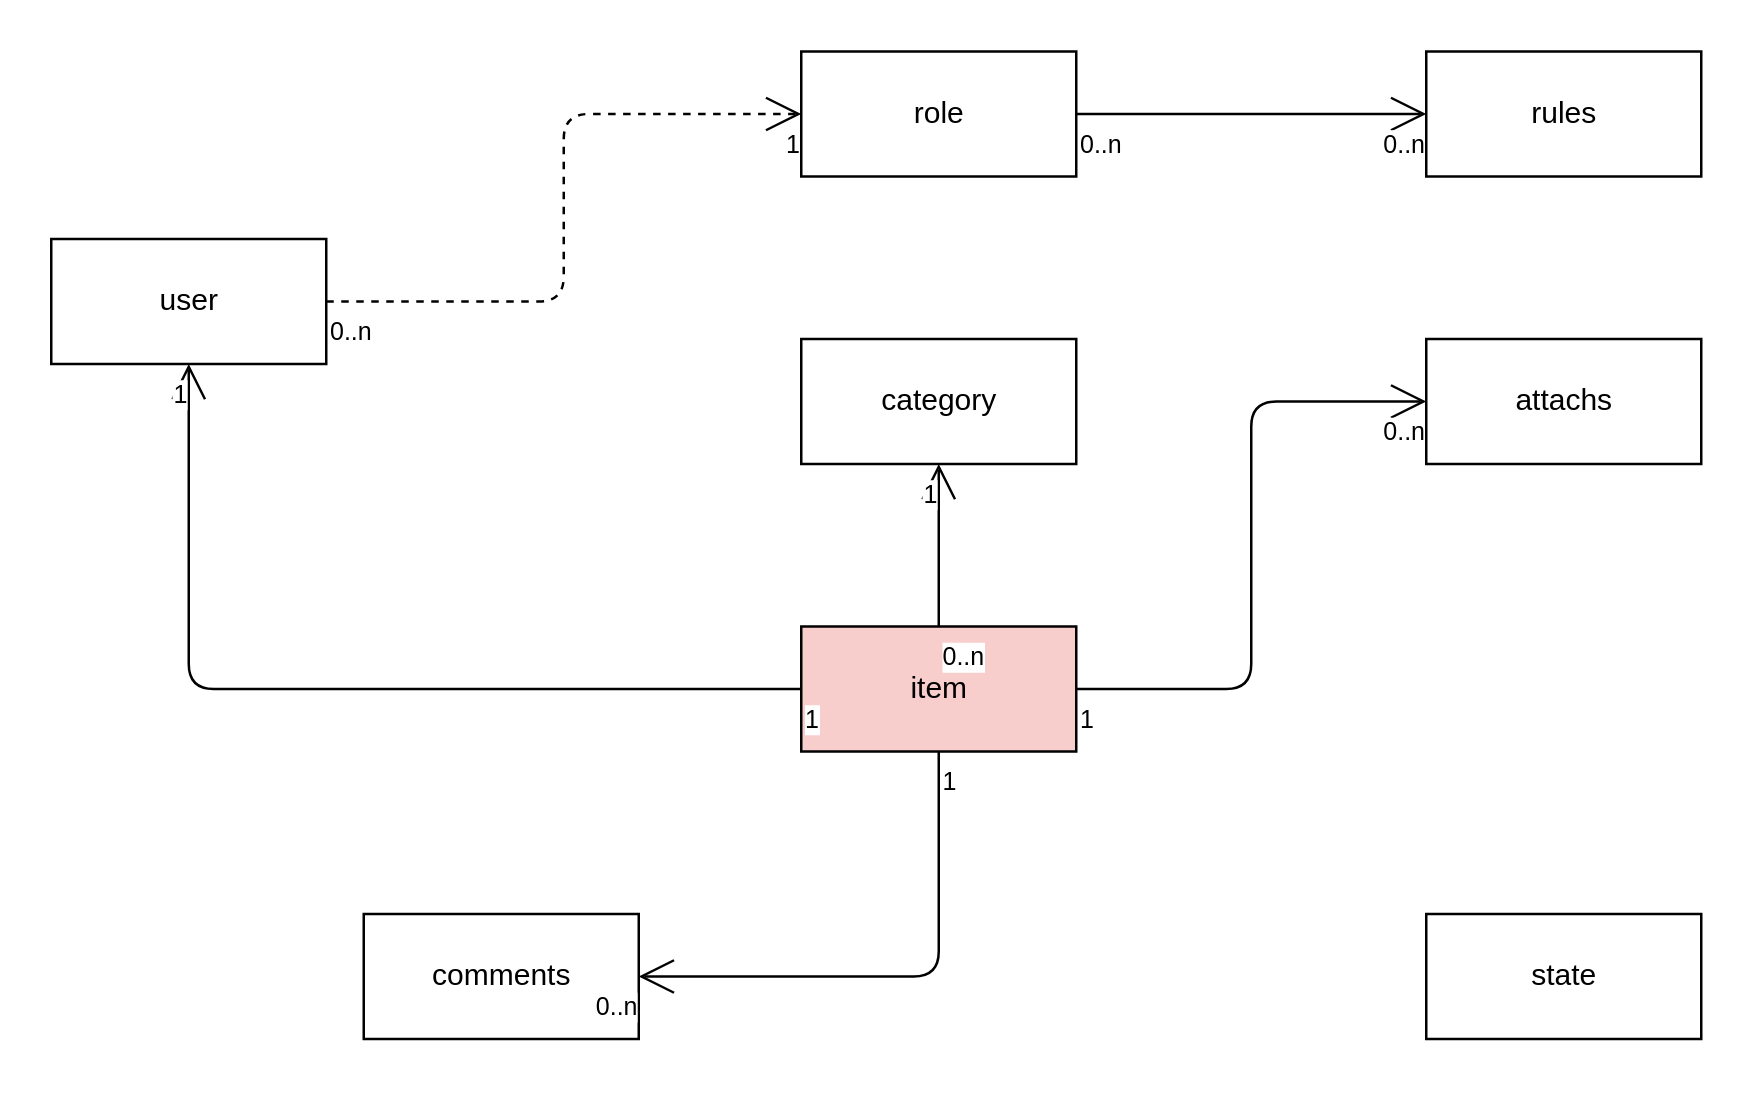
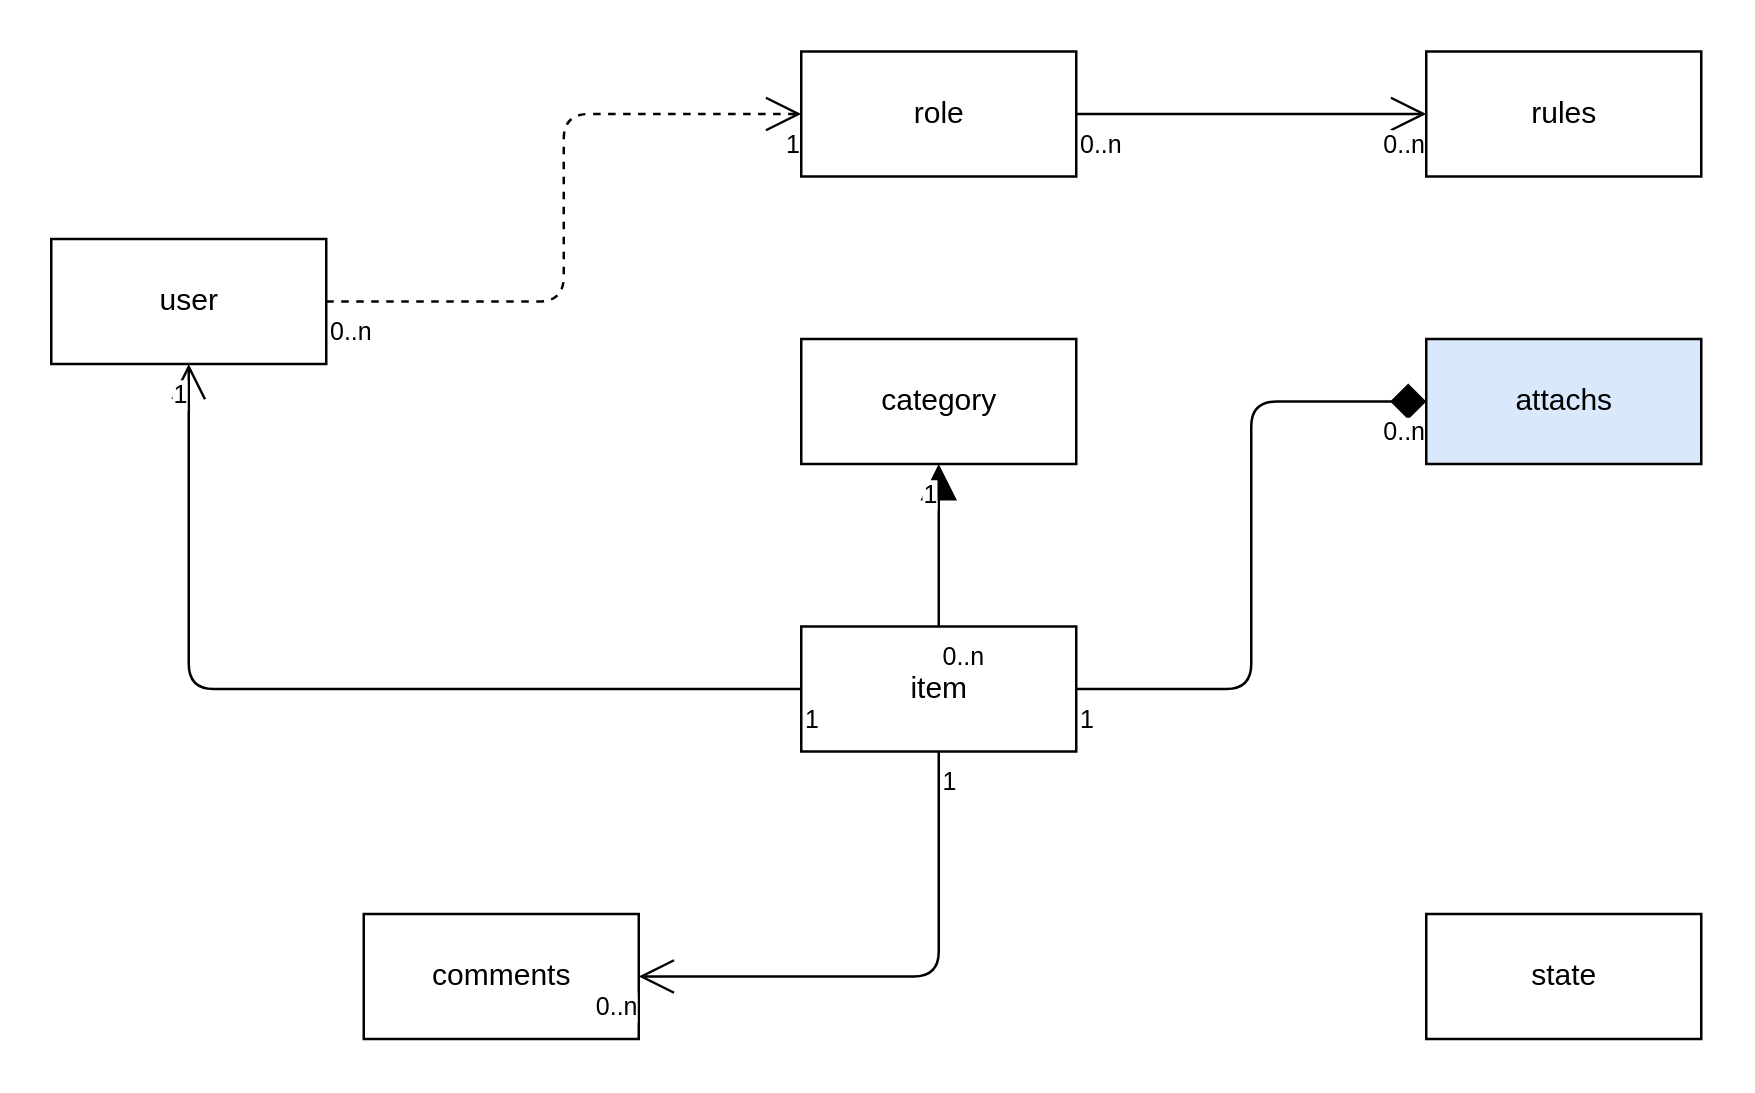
edge "item" -> "attachs": arrowhead open -> diamond
node "attachs": fillcolor #ffffff -> #dae8fc
edge "item" -> "category": arrowhead open -> block
node "item": fillcolor #f8cecc -> #ffffff
